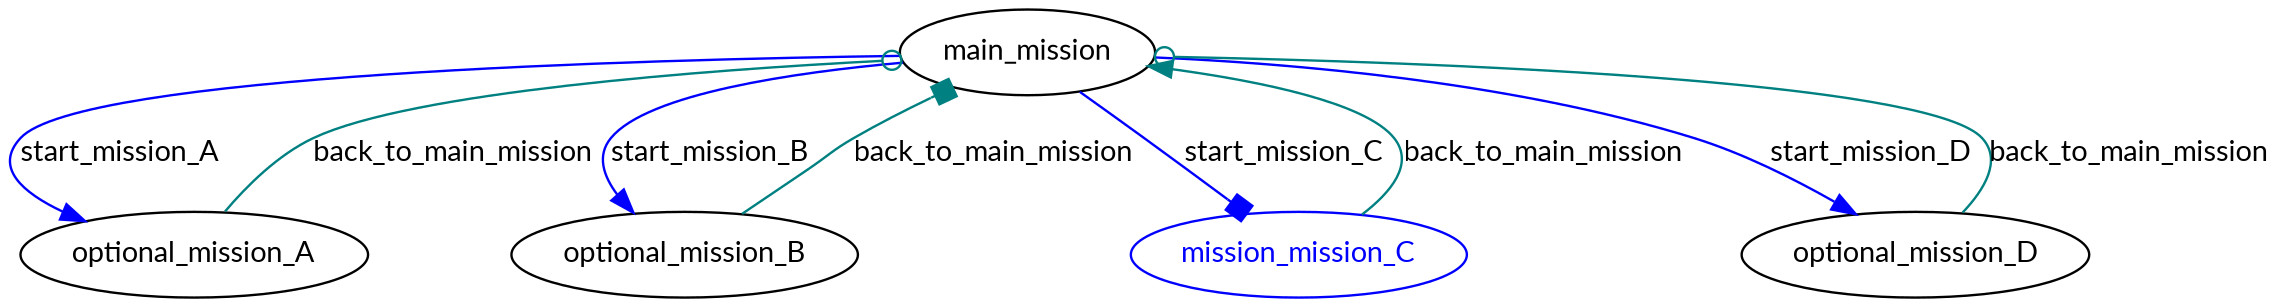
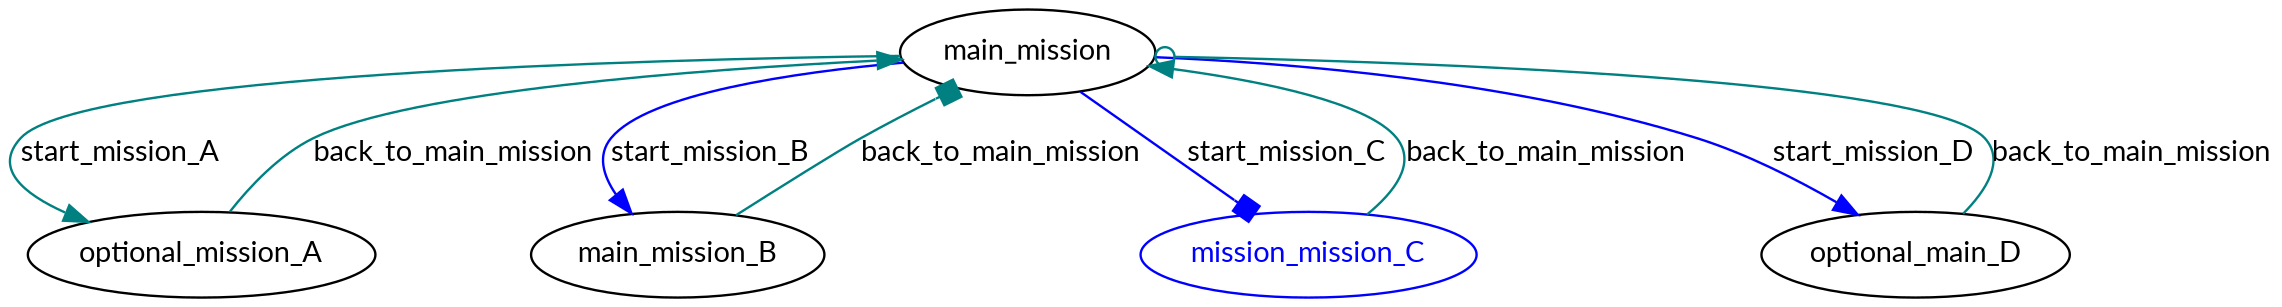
edge "main_mission" -> "optional_mission_A": color blue -> teal
edge "optional_mission_A" -> "main_mission": arrowhead odot -> normal
node "optional_mission_B": label "optional_mission_B" -> "main_mission_B"
node "optional_mission_D": label "optional_mission_D" -> "optional_main_D"
